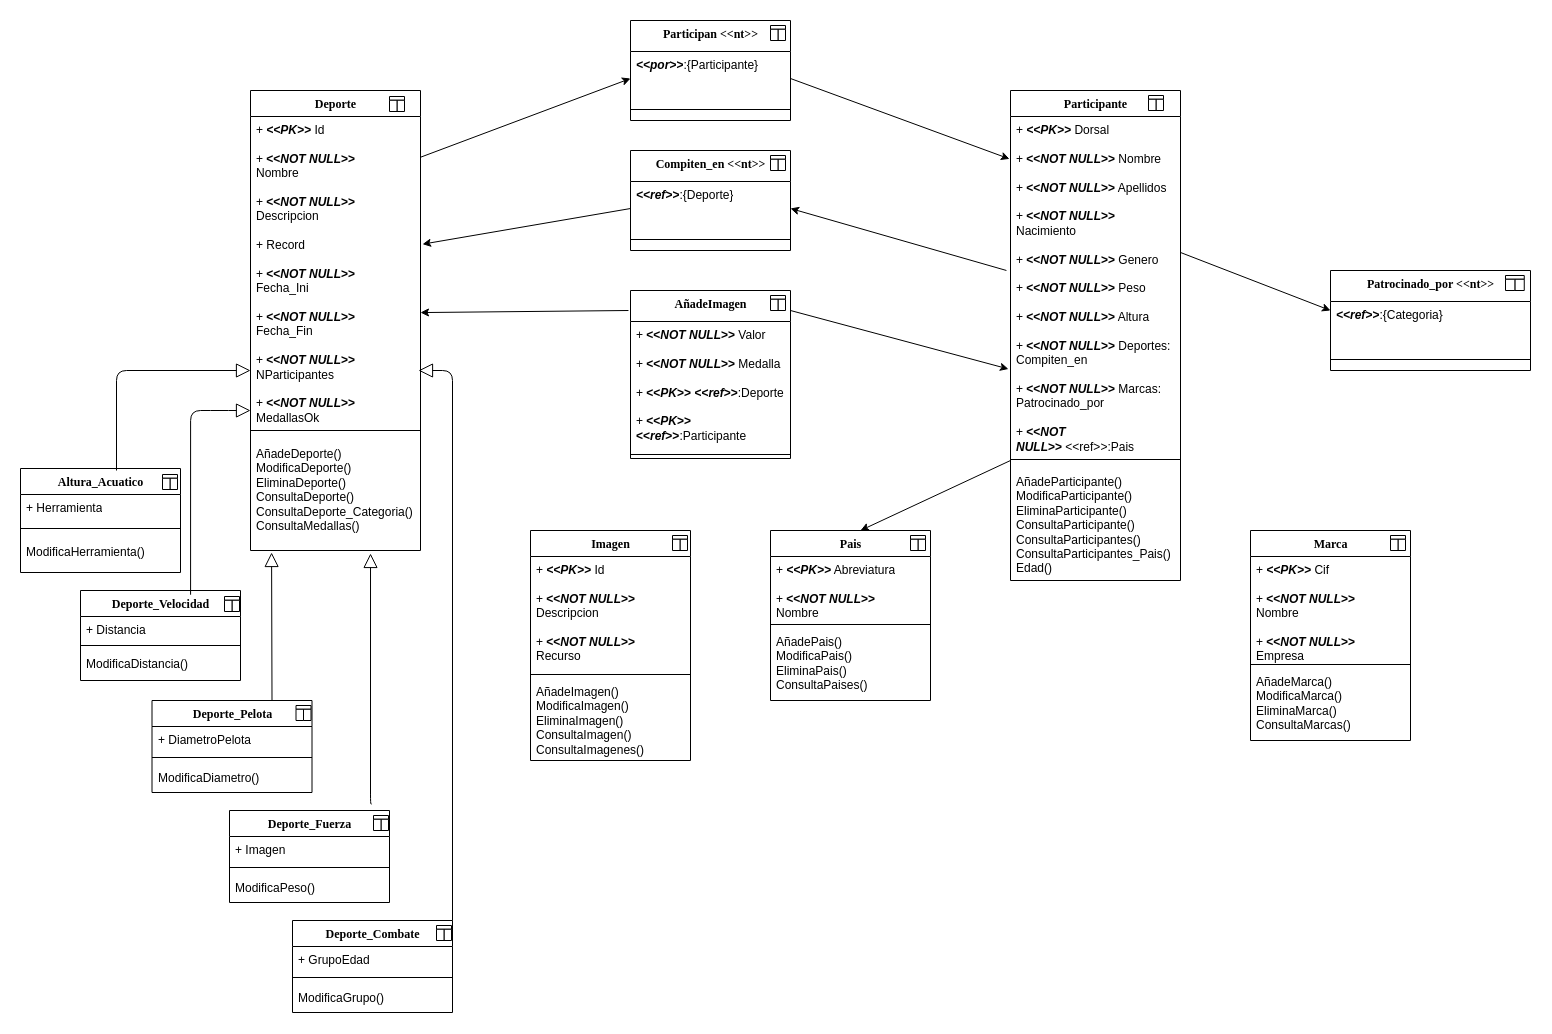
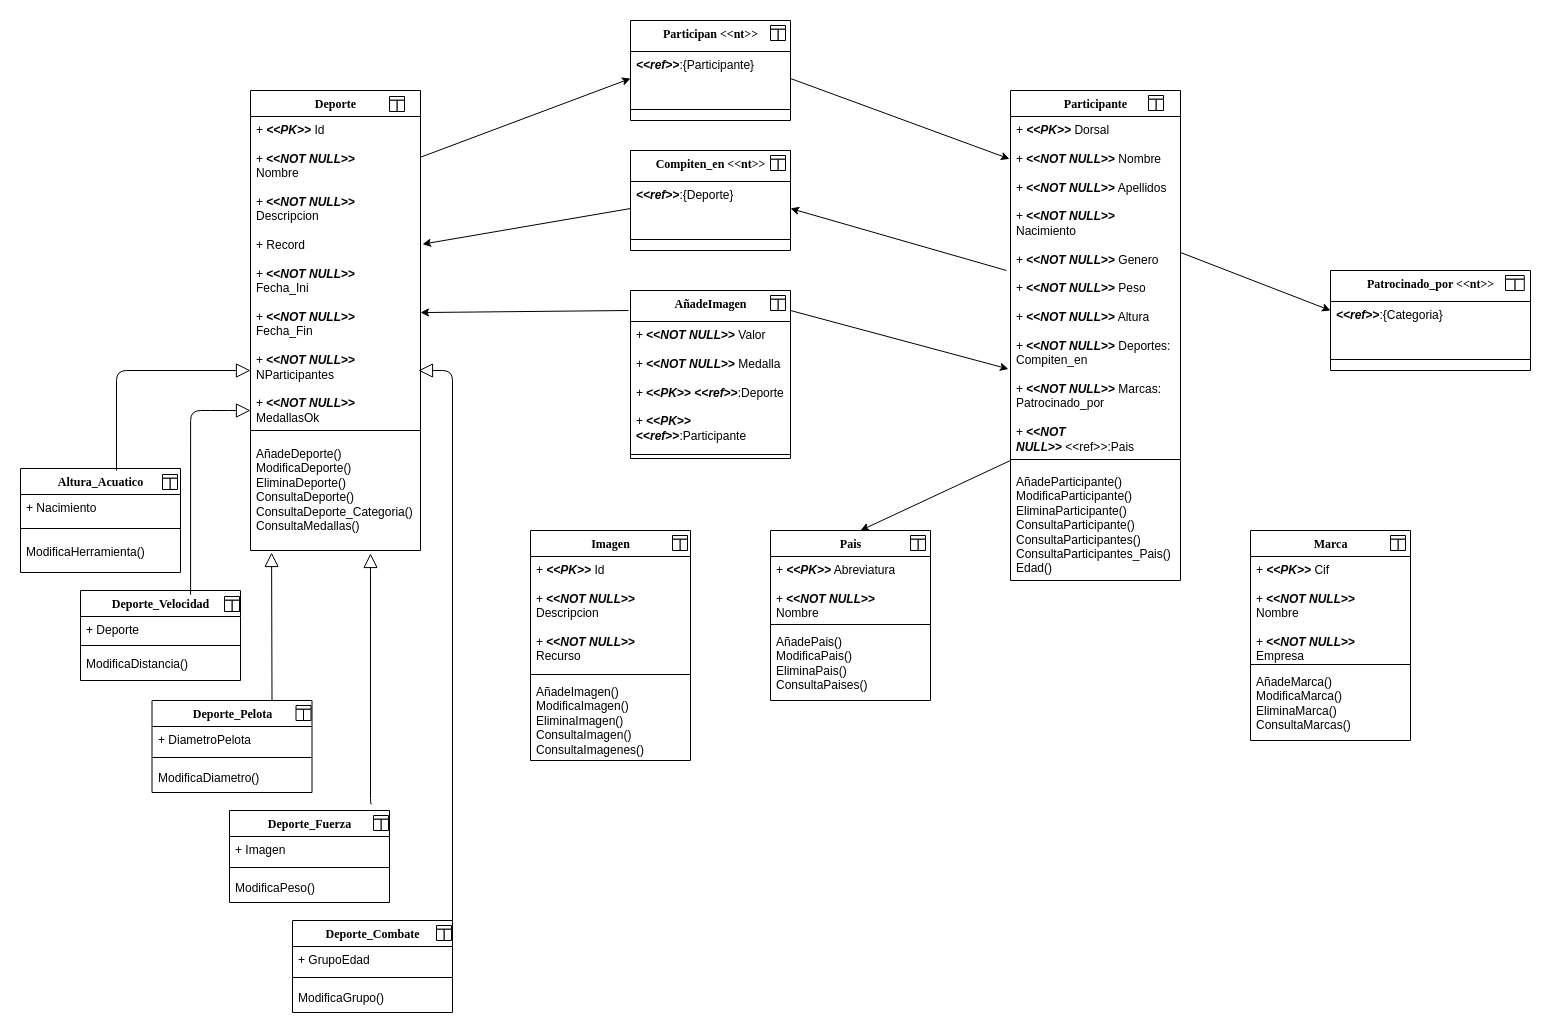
node "<<por>>:{Participante}": label "<<por>>:{Participante}" -> "<<ref>>:{Participante}"
node "+ Herramienta": label "+ Herramienta" -> "+ Nacimiento"
node "+ Distancia": label "+ Distancia" -> "+ Deporte"
